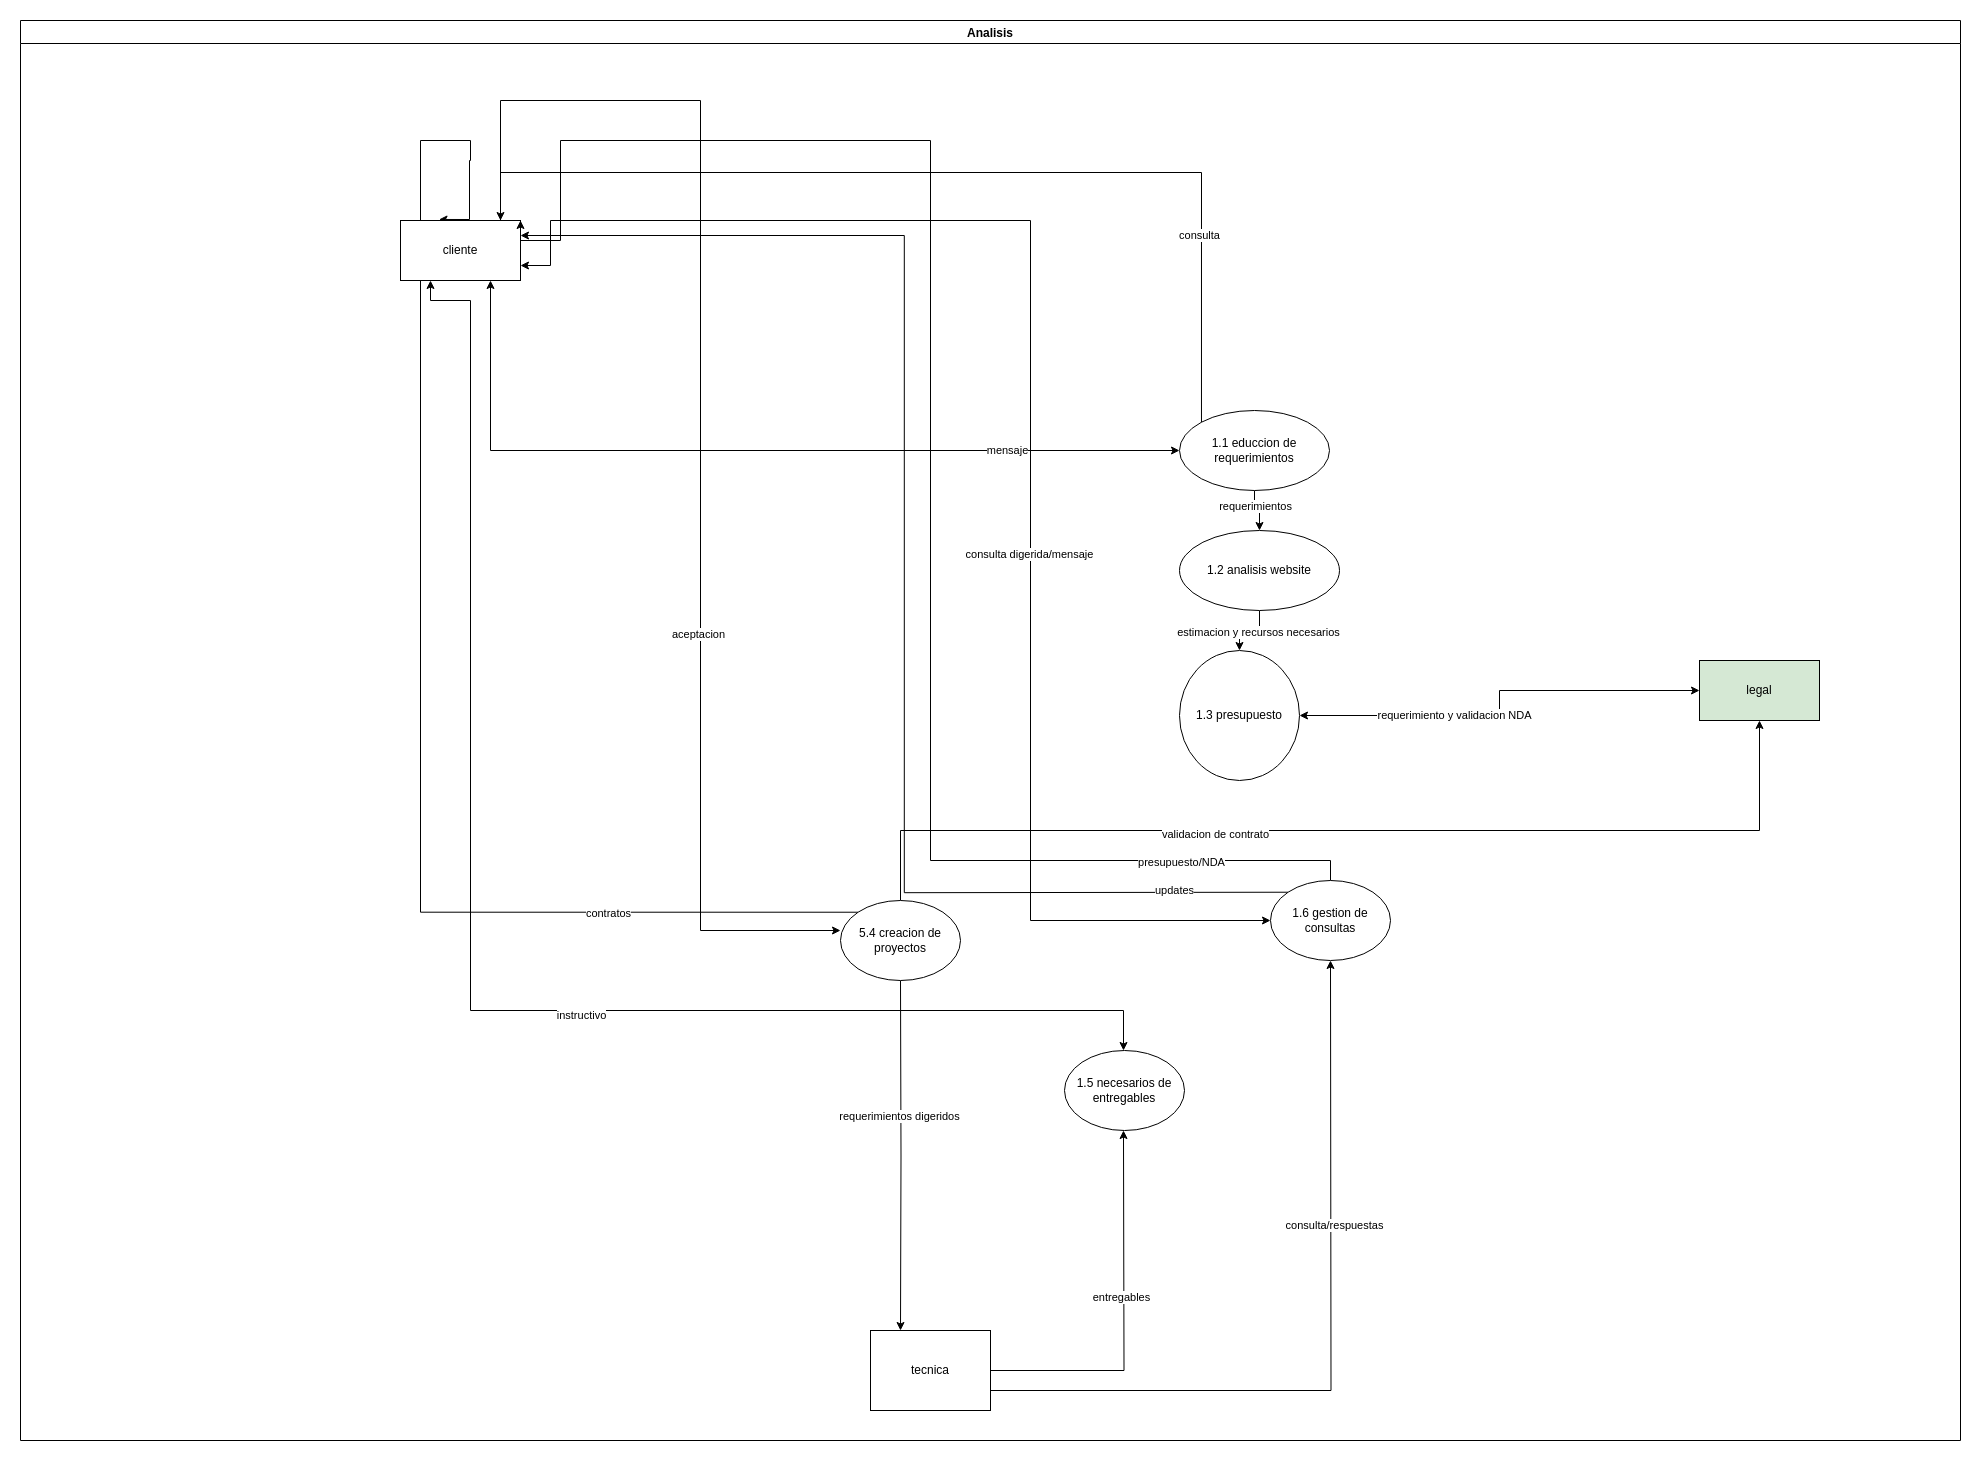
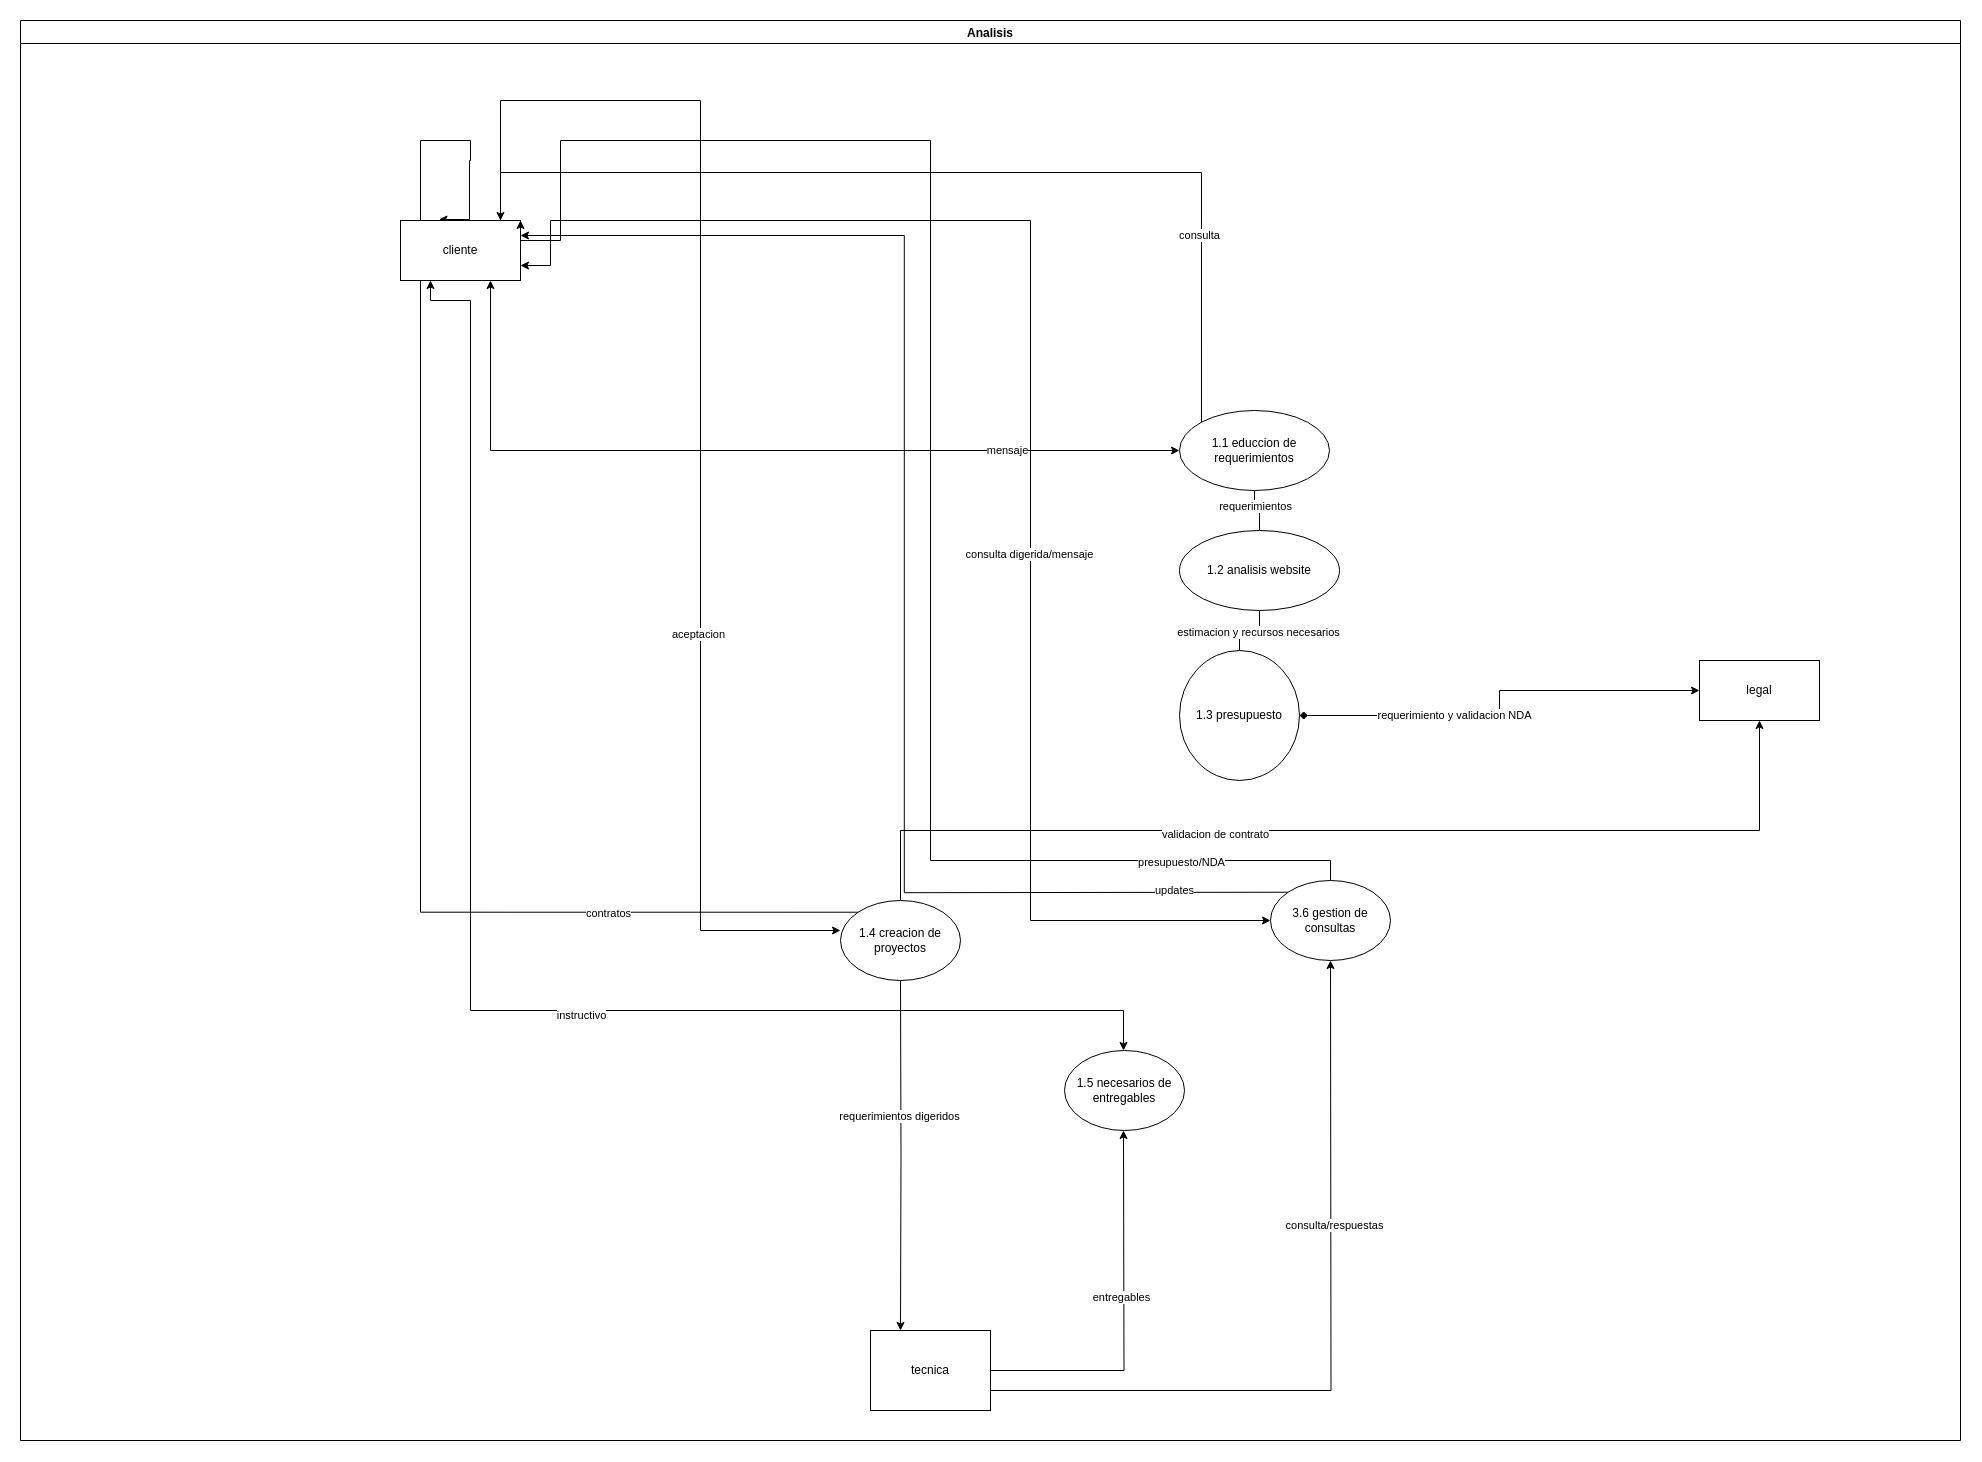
edge "1.1 educcion de requerimientos" -> "1.2 analisis website": arrowhead classic -> none
edge "1.2 analisis website" -> "1.3 presupuesto": arrowhead classic -> none
node "legal": fillcolor #d5e8d4 -> #ffffff
edge "legal" -- "1.3 presupuesto": arrowhead classic -> diamond
node "1.6 gestion de consultas": label "1.6 gestion de consultas" -> "3.6 gestion de consultas"
node "5.4 creacion de proyectos": label "5.4 creacion de proyectos" -> "1.4 creacion de proyectos"
